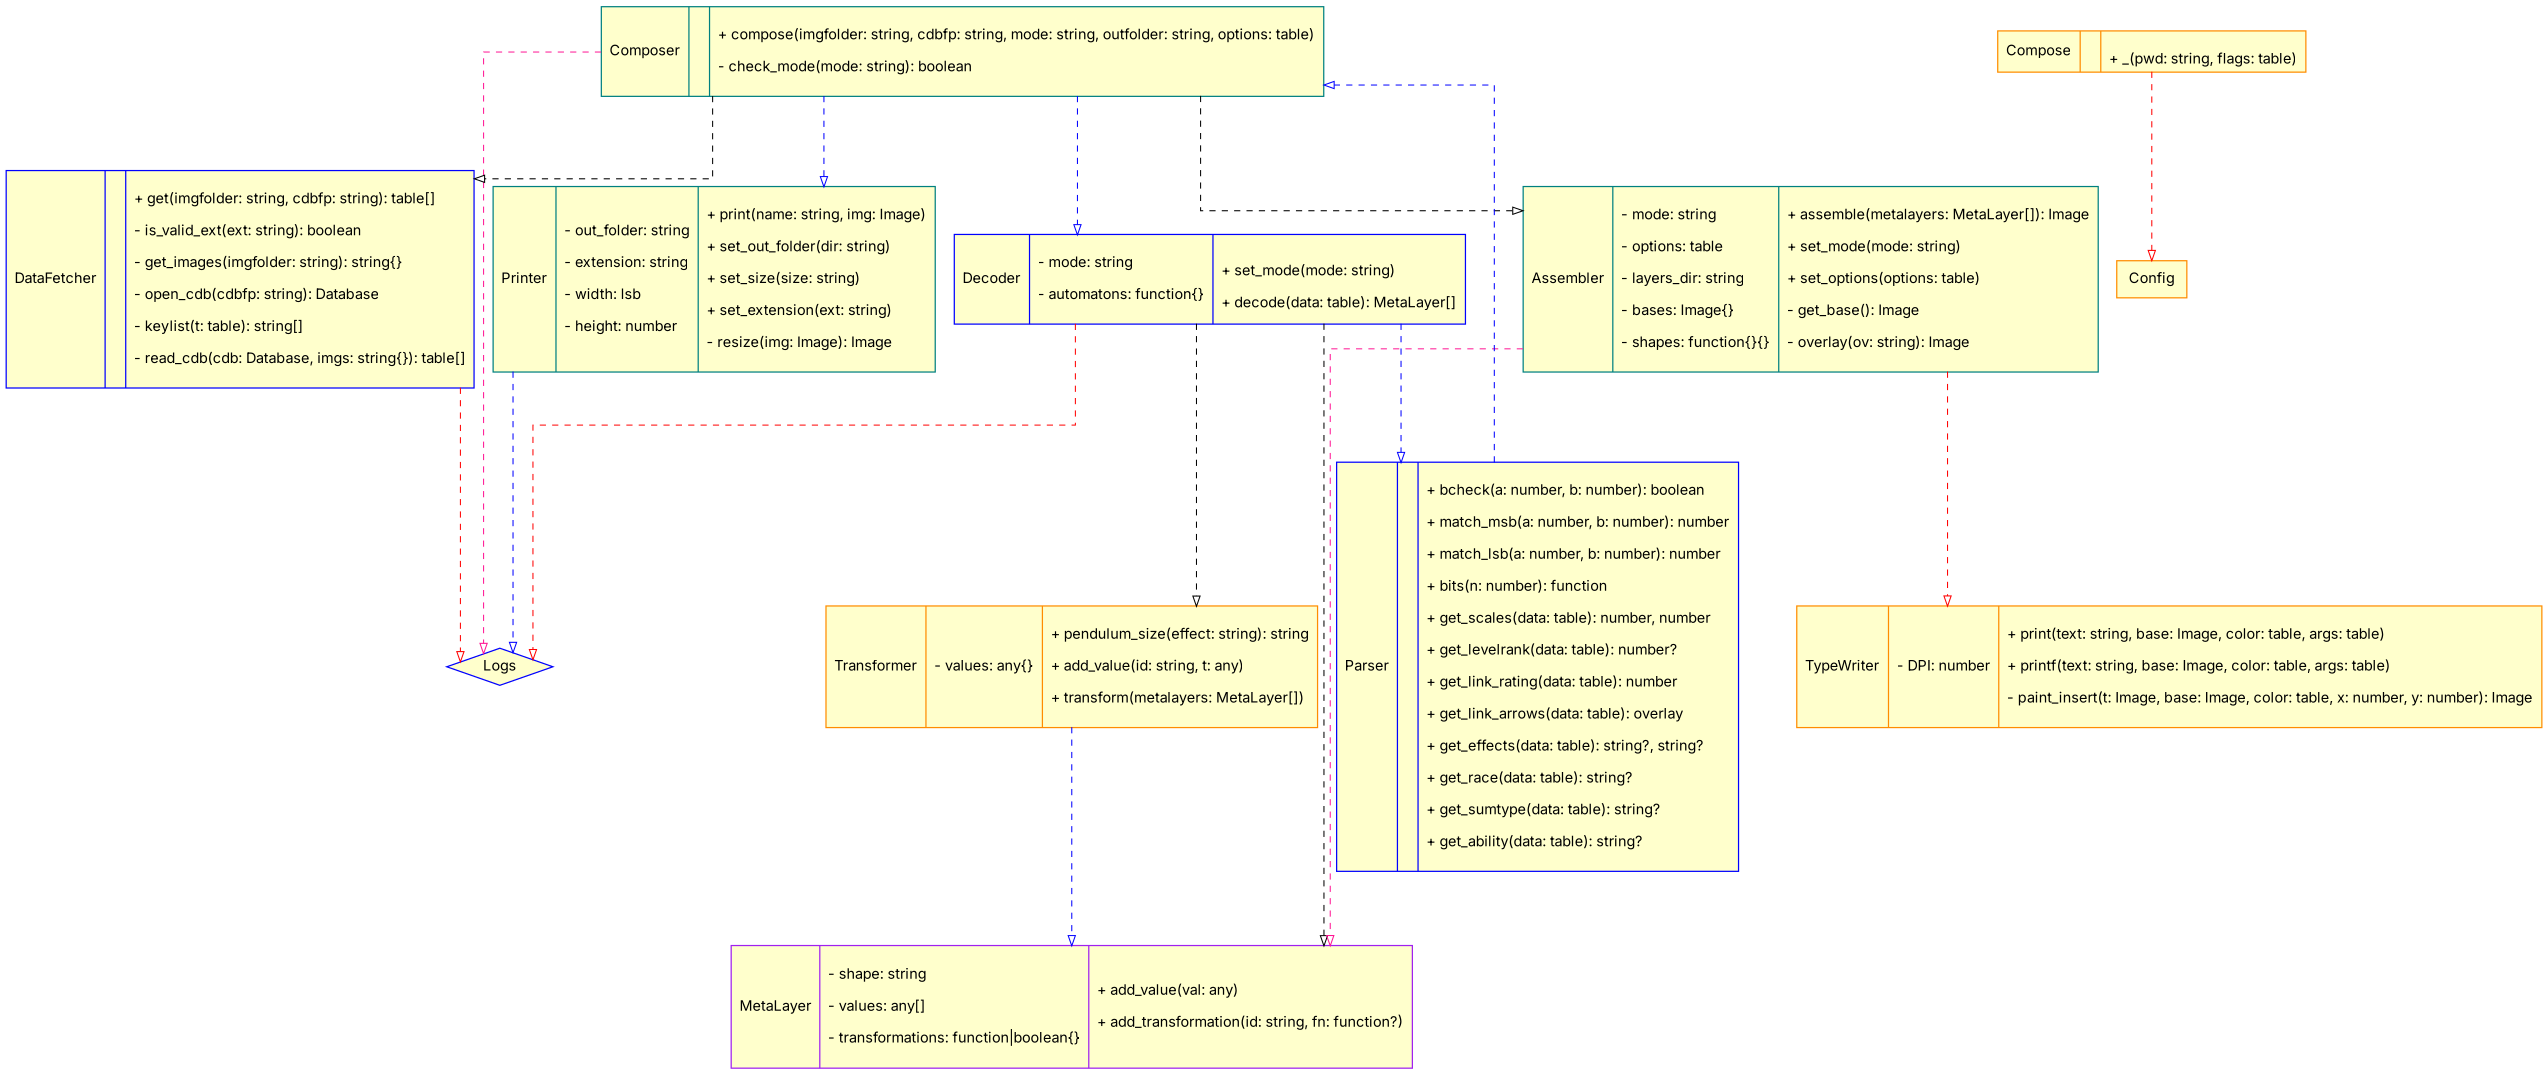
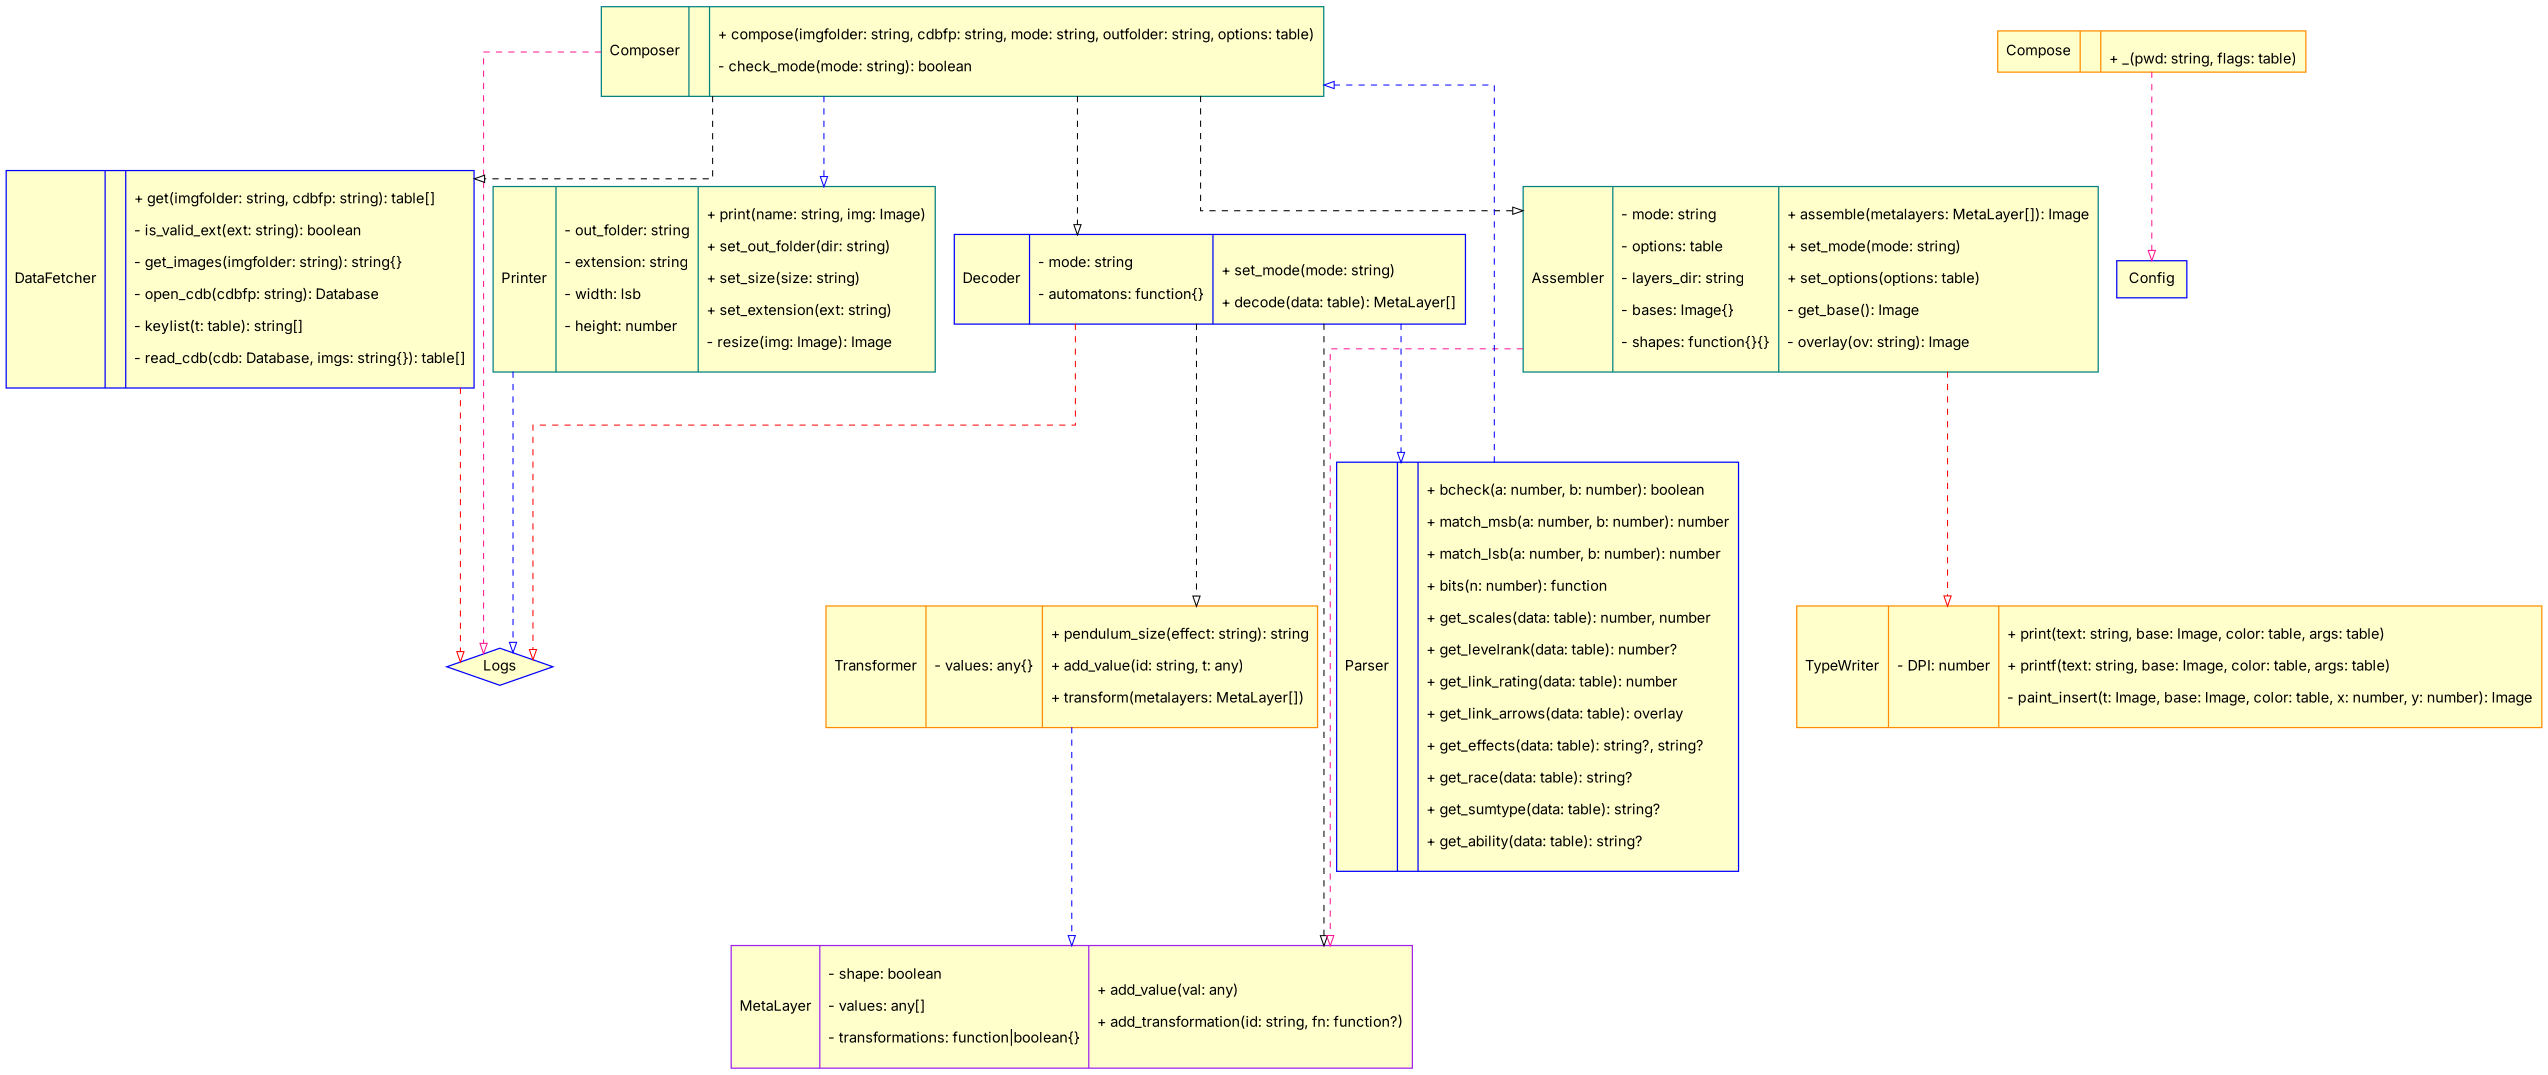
edge "Composer" -- "Decoder": color blue -> black
edge "Compose" -- "Config": color red -> deeppink
node "Config": color darkorange -> blue
node "MetaLayer": text "- shape: string" -> "- shape: boolean"
